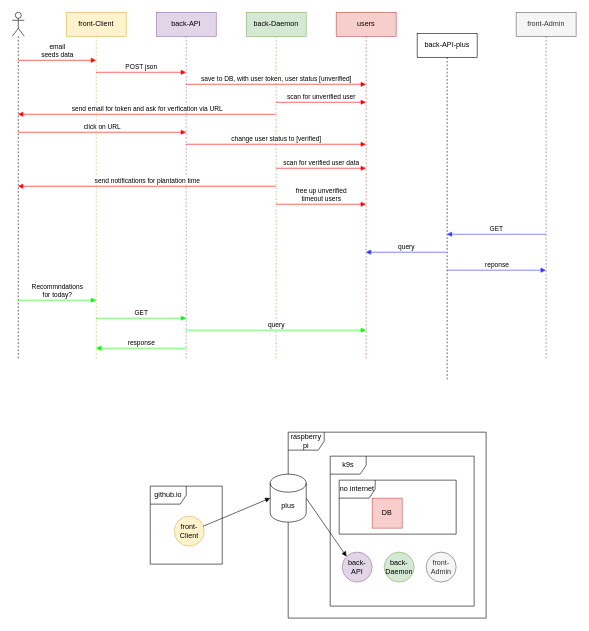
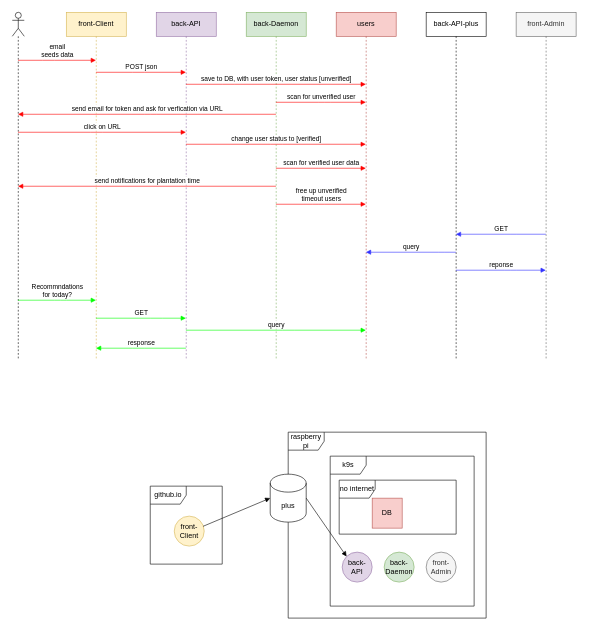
node "back-API-plus": moved (447, 207) -> (456, 186)
